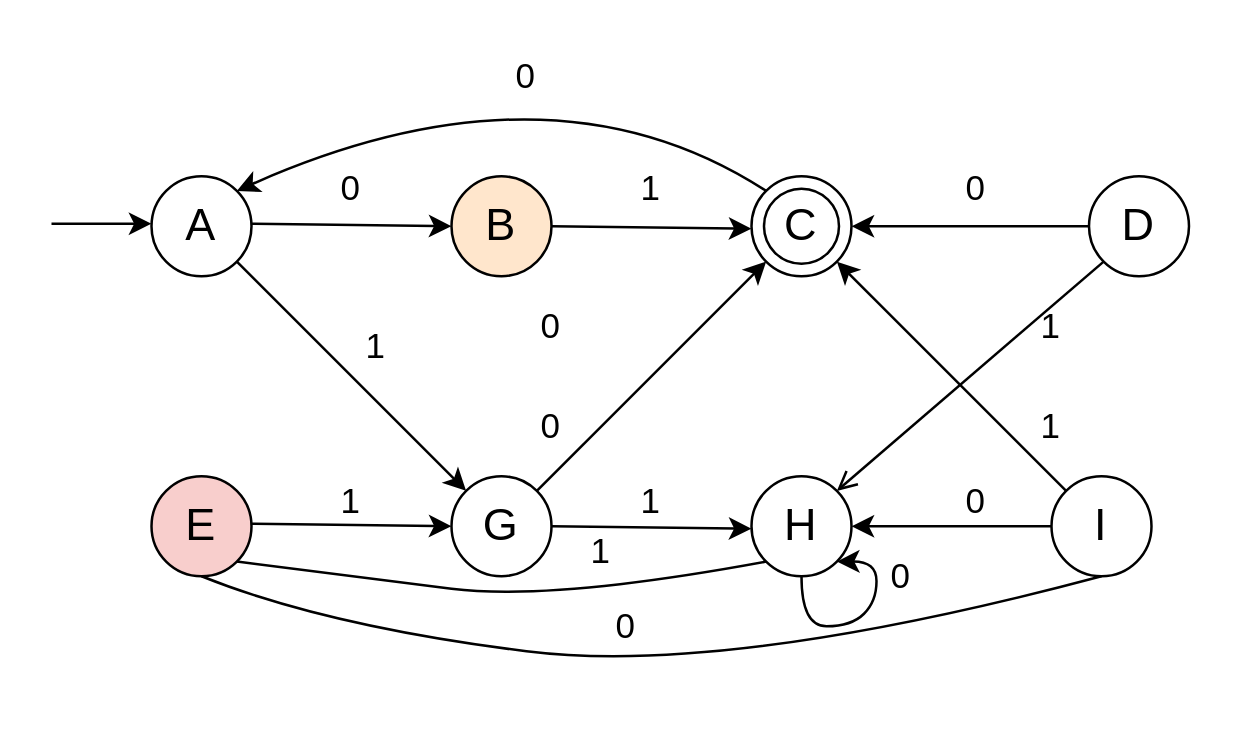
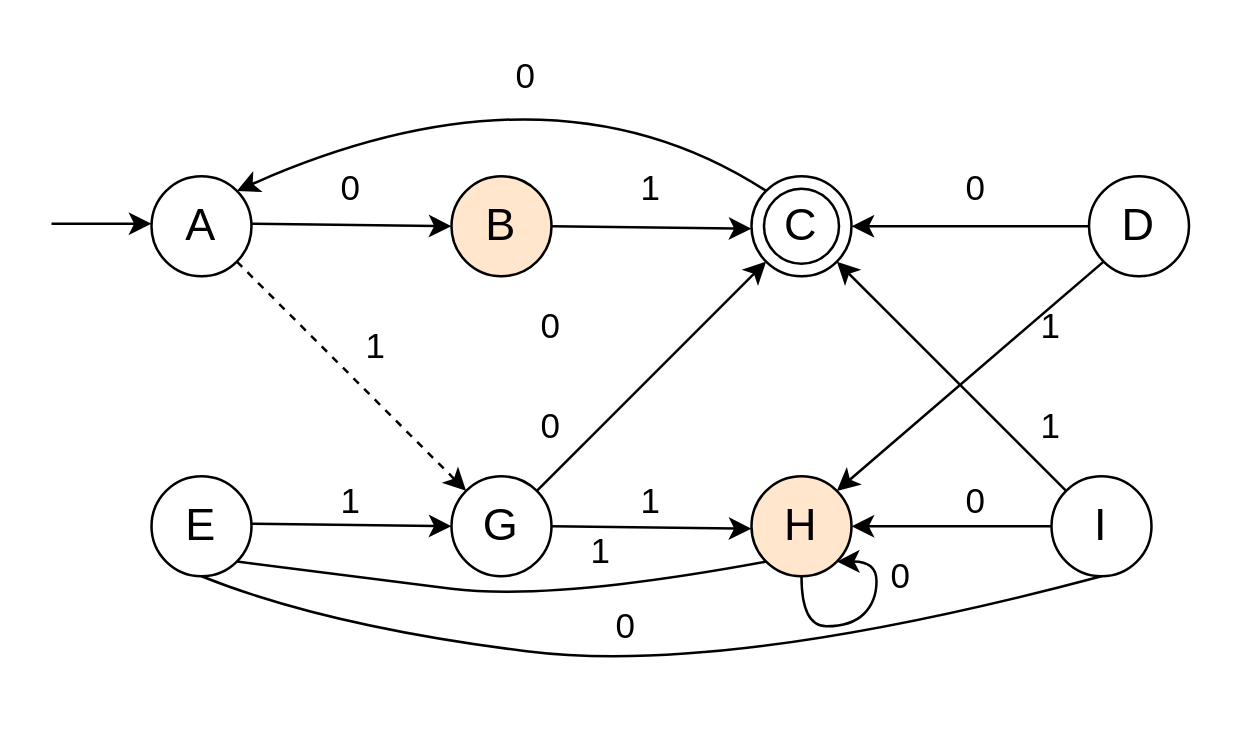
edge "A" -> "G": style solid -> dashed
edge "D" -> "H": arrowhead open -> classic
node "E": fillcolor #f8cecc -> #ffffff
node "H": fillcolor #ffffff -> #ffe6cc
